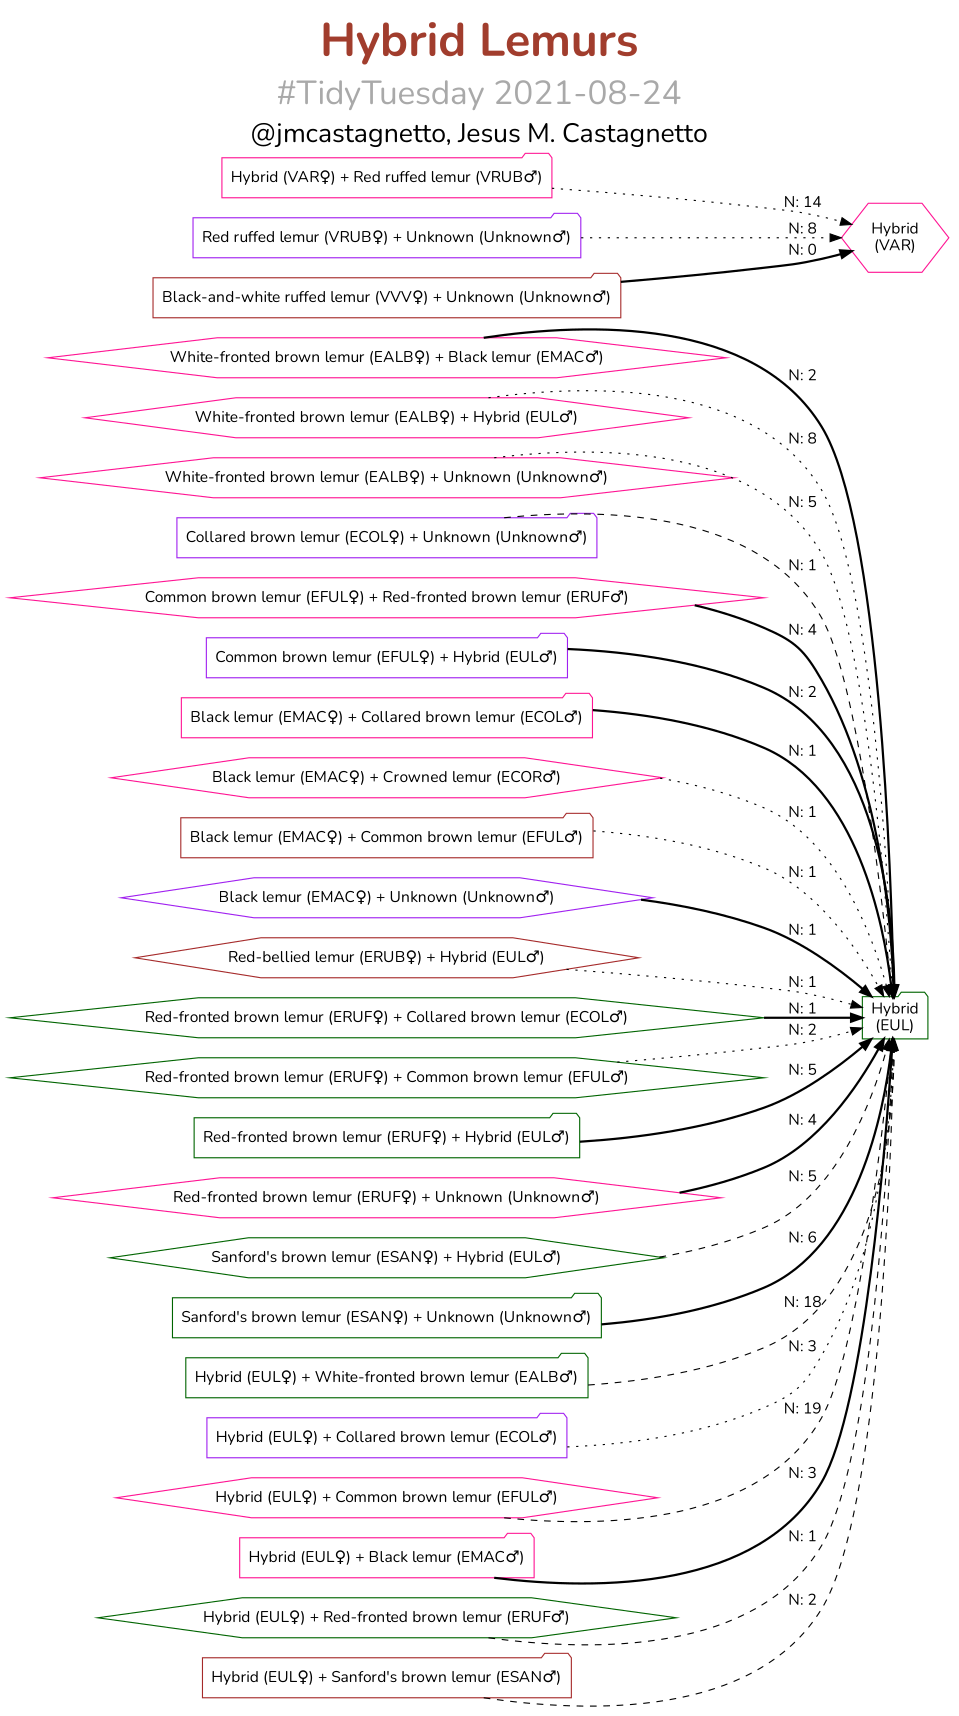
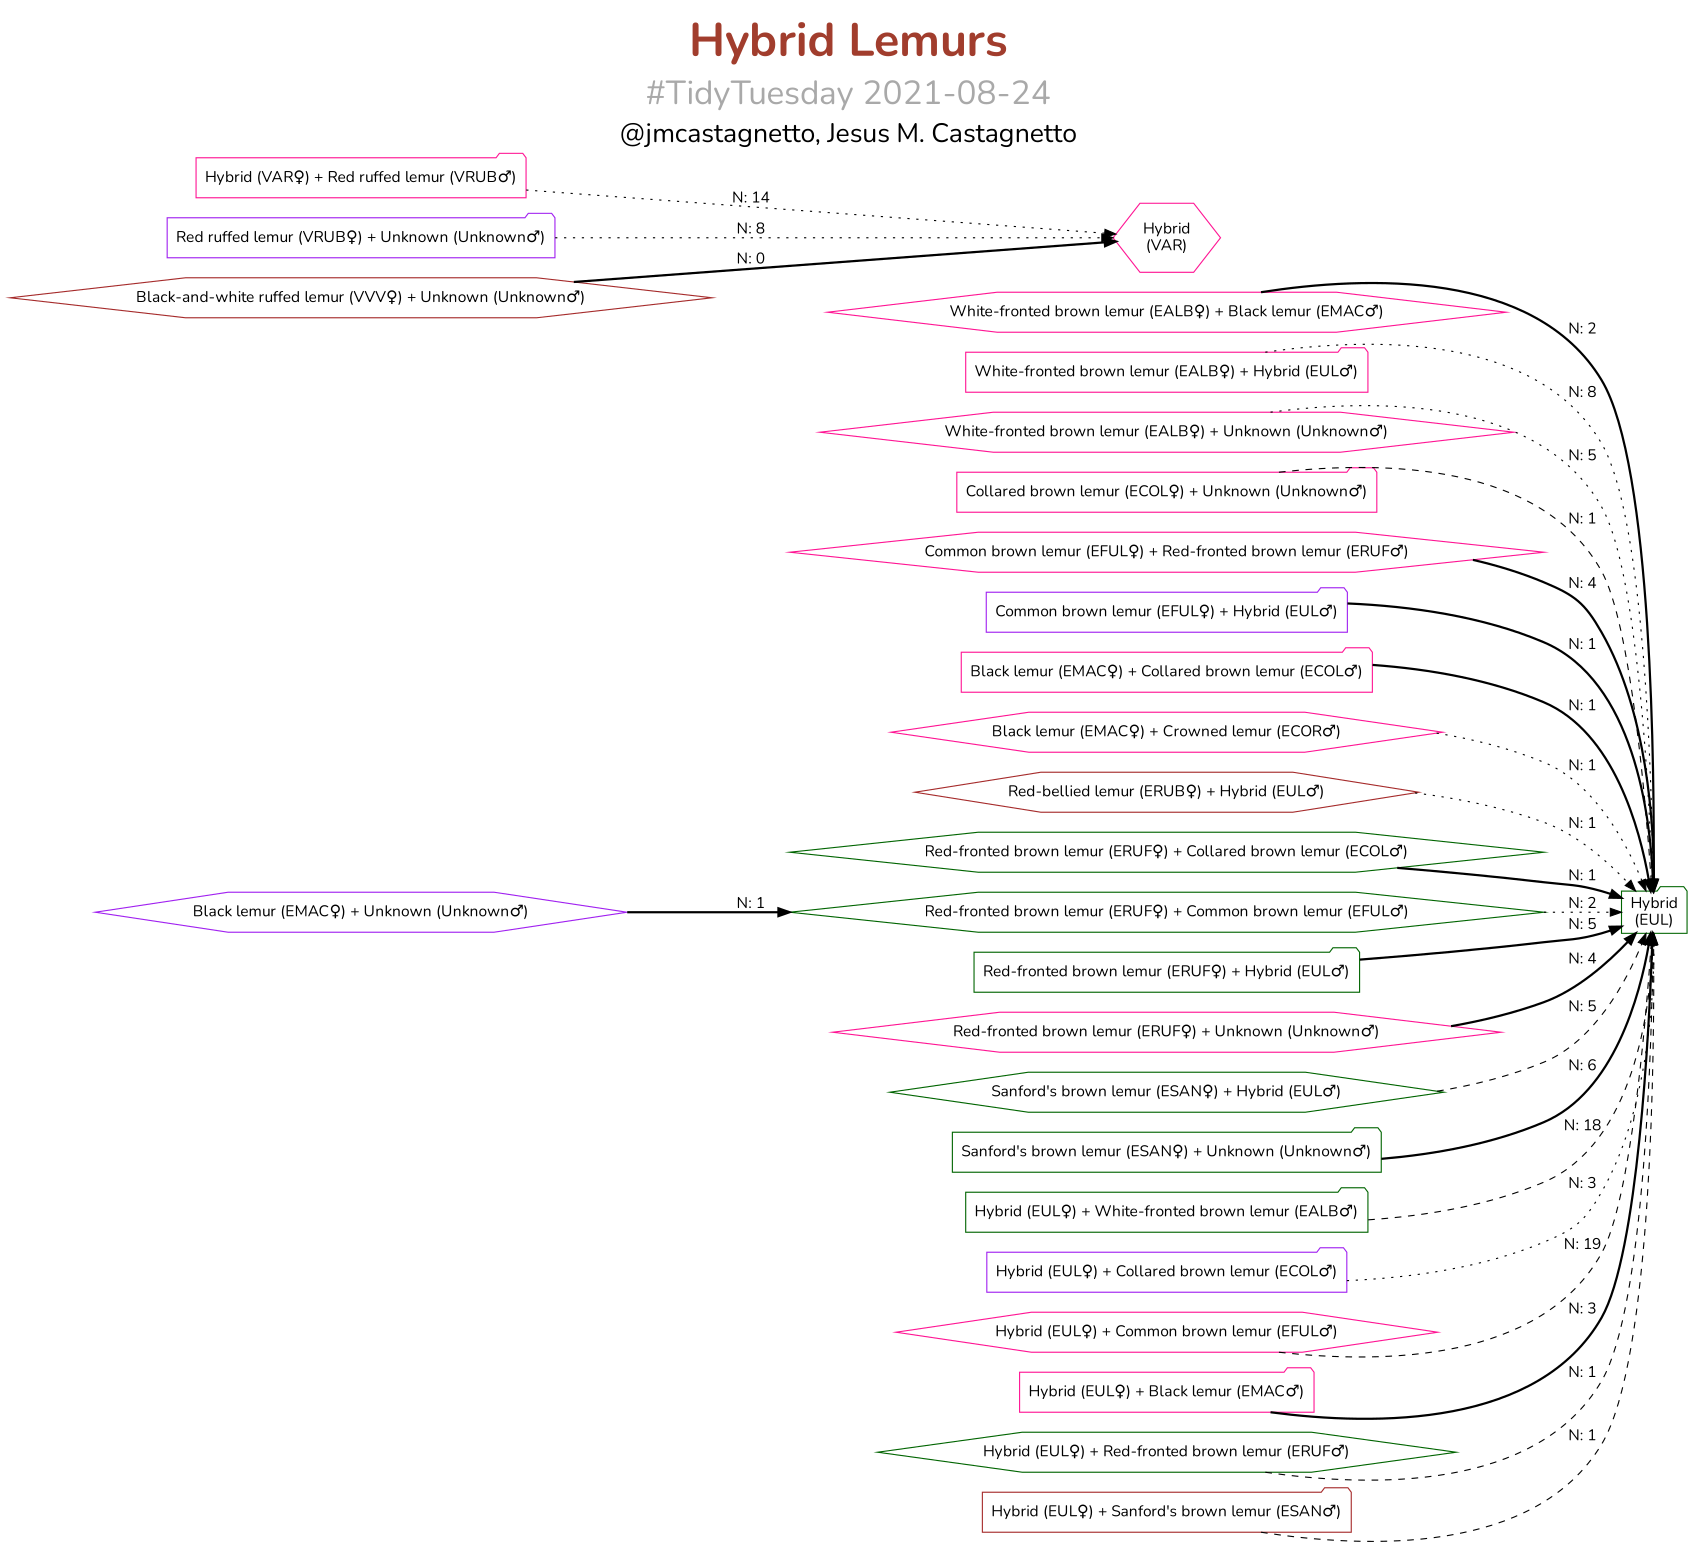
node "Black-and-white ruffed lemur (VVV♀) + Unknown (Unknown♂)": shape folder -> hexagon
node "White-fronted brown lemur (EALB♀) + Hybrid (EUL♂)": shape hexagon -> folder
node "Collared brown lemur (ECOL♀) + Unknown (Unknown♂)": color purple -> deeppink
edge "Common brown lemur (EFUL♀) + Hybrid (EUL♂)" -> "Hybrid (EUL)": label "N: 2" -> "N: 1"
node "Black lemur (EMAC♀) + Common brown lemur (EFUL♂)": removed
edge "Black lemur (EMAC♀) + Unknown (Unknown♂)" -> "Hybrid (EUL)": now "Black lemur (EMAC♀) + Unknown (Unknown♂)" -> "Red-fronted brown lemur (ERUF♀) + Common brown lemur (EFUL♂)"
edge "Hybrid (EUL♀) + Sanford's brown lemur (ESAN♂)" -> "Hybrid (EUL)": label "N: 2" -> "N: 1"
